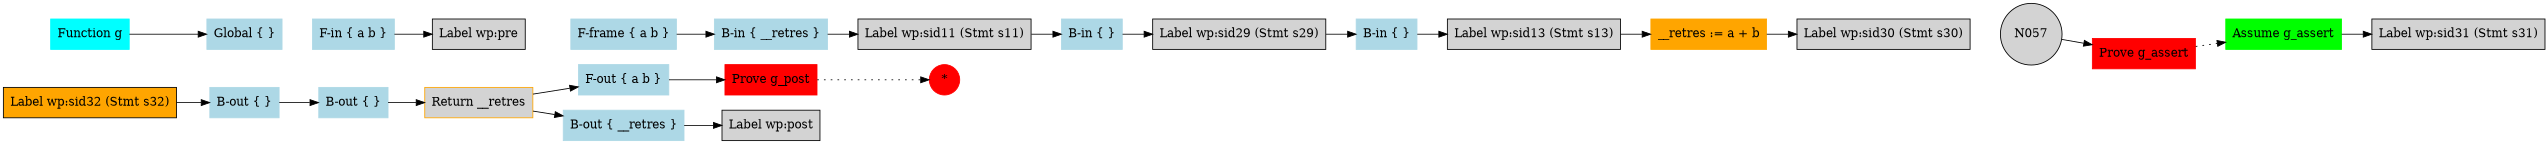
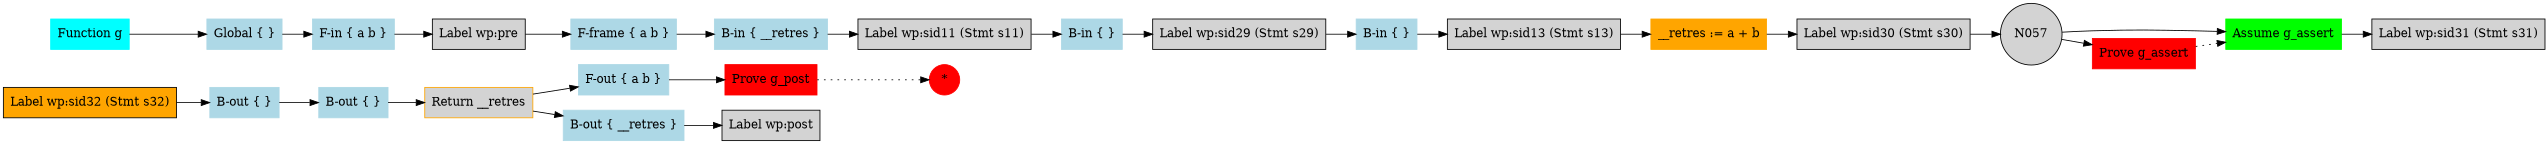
edge "N057" -> "Assume g_assert": added
edge "Global { }" -> "F-in { a b }": added
edge "Label wp:pre" -> "F-frame { a b }": added
edge "Label wp:sid30 (Stmt s30)" -> "N057": added
